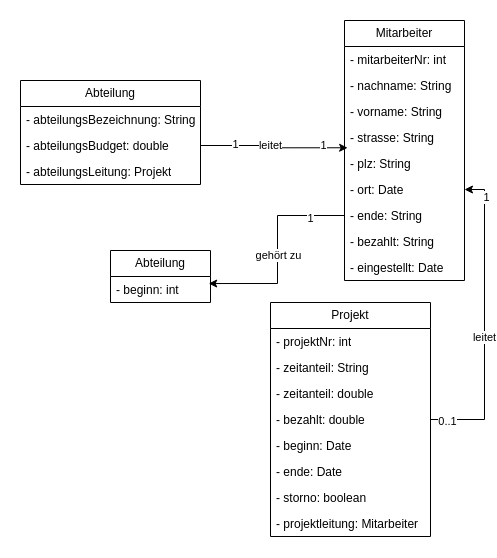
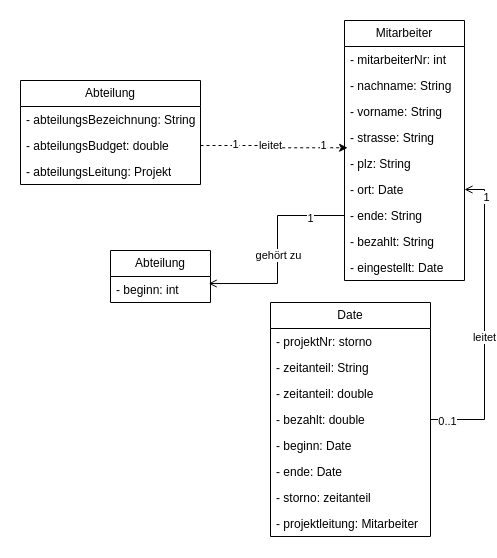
edge "- abteilungsBudget: double" -> "- plz: String": style solid -> dashed
edge "- bezahlt: double" -> "- ort: Date": arrowhead classic -> open
edge "- ende: String" -> "- beginn: int": arrowhead classic -> open
node "Projekt": label "Projekt" -> "Date"
node "- projektNr: int": label "- projektNr: int" -> "- projektNr: storno"
node "- storno: boolean": label "- storno: boolean" -> "- storno: zeitanteil"
